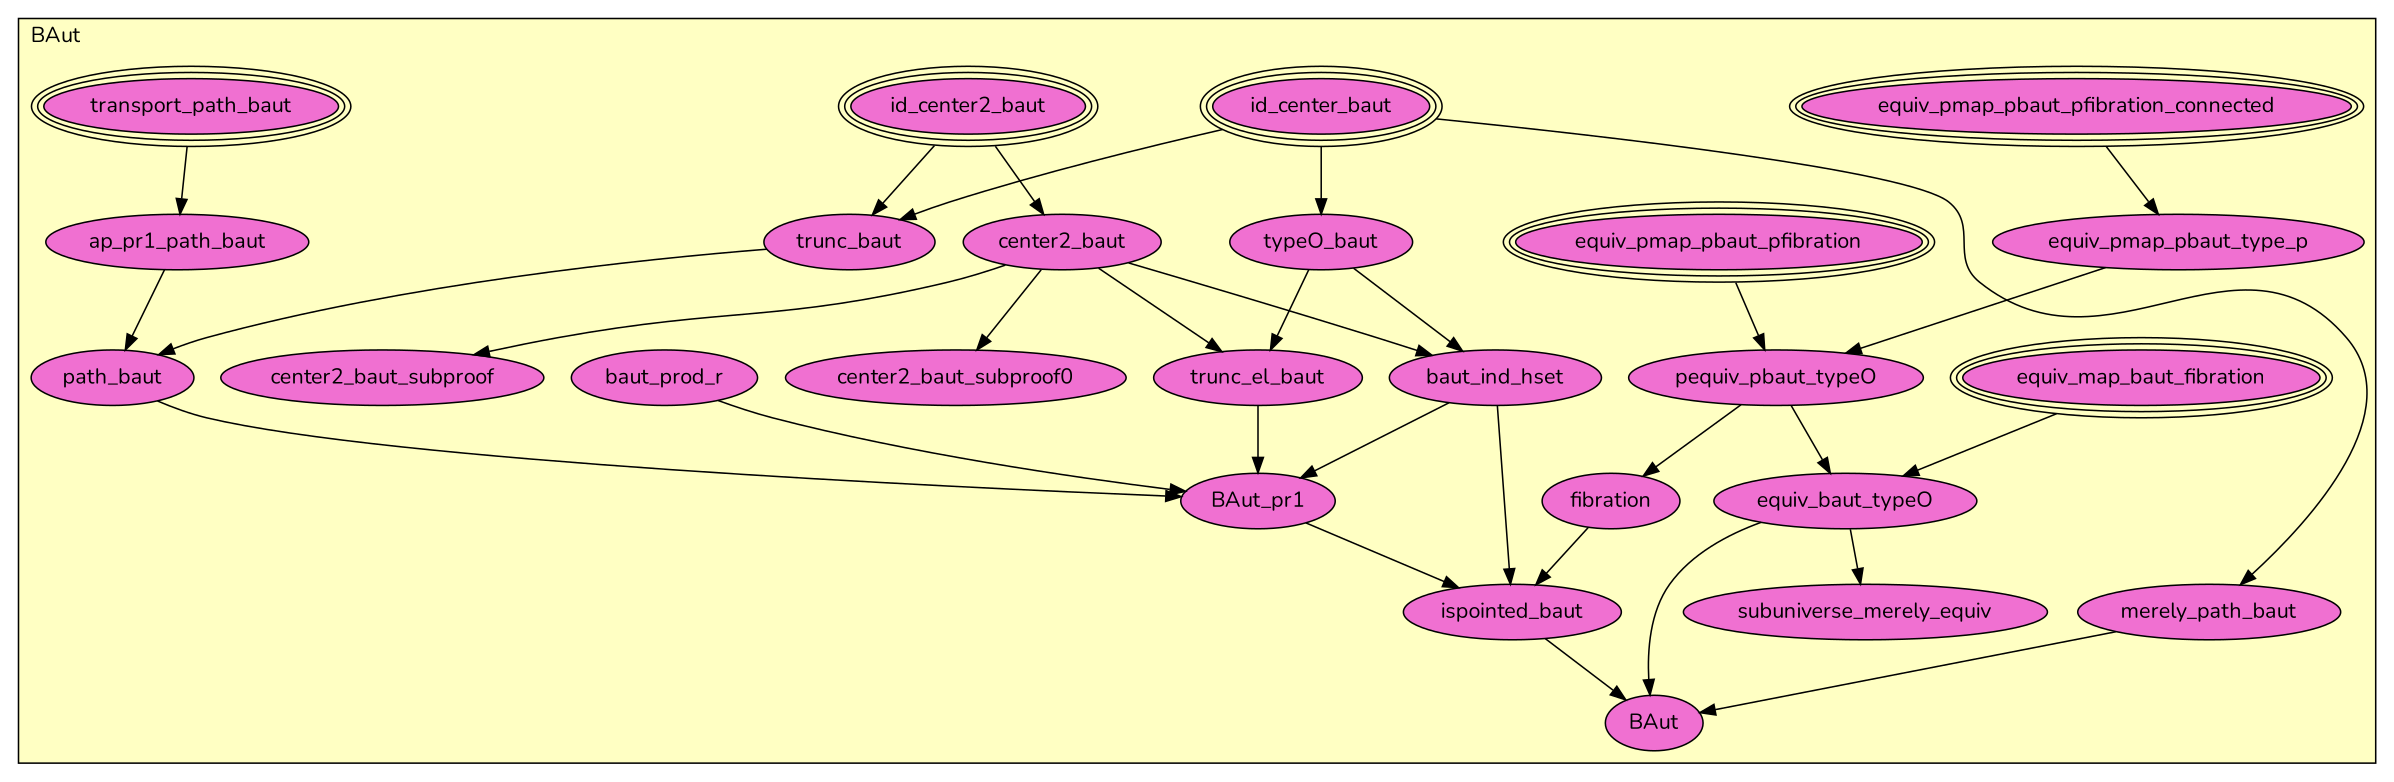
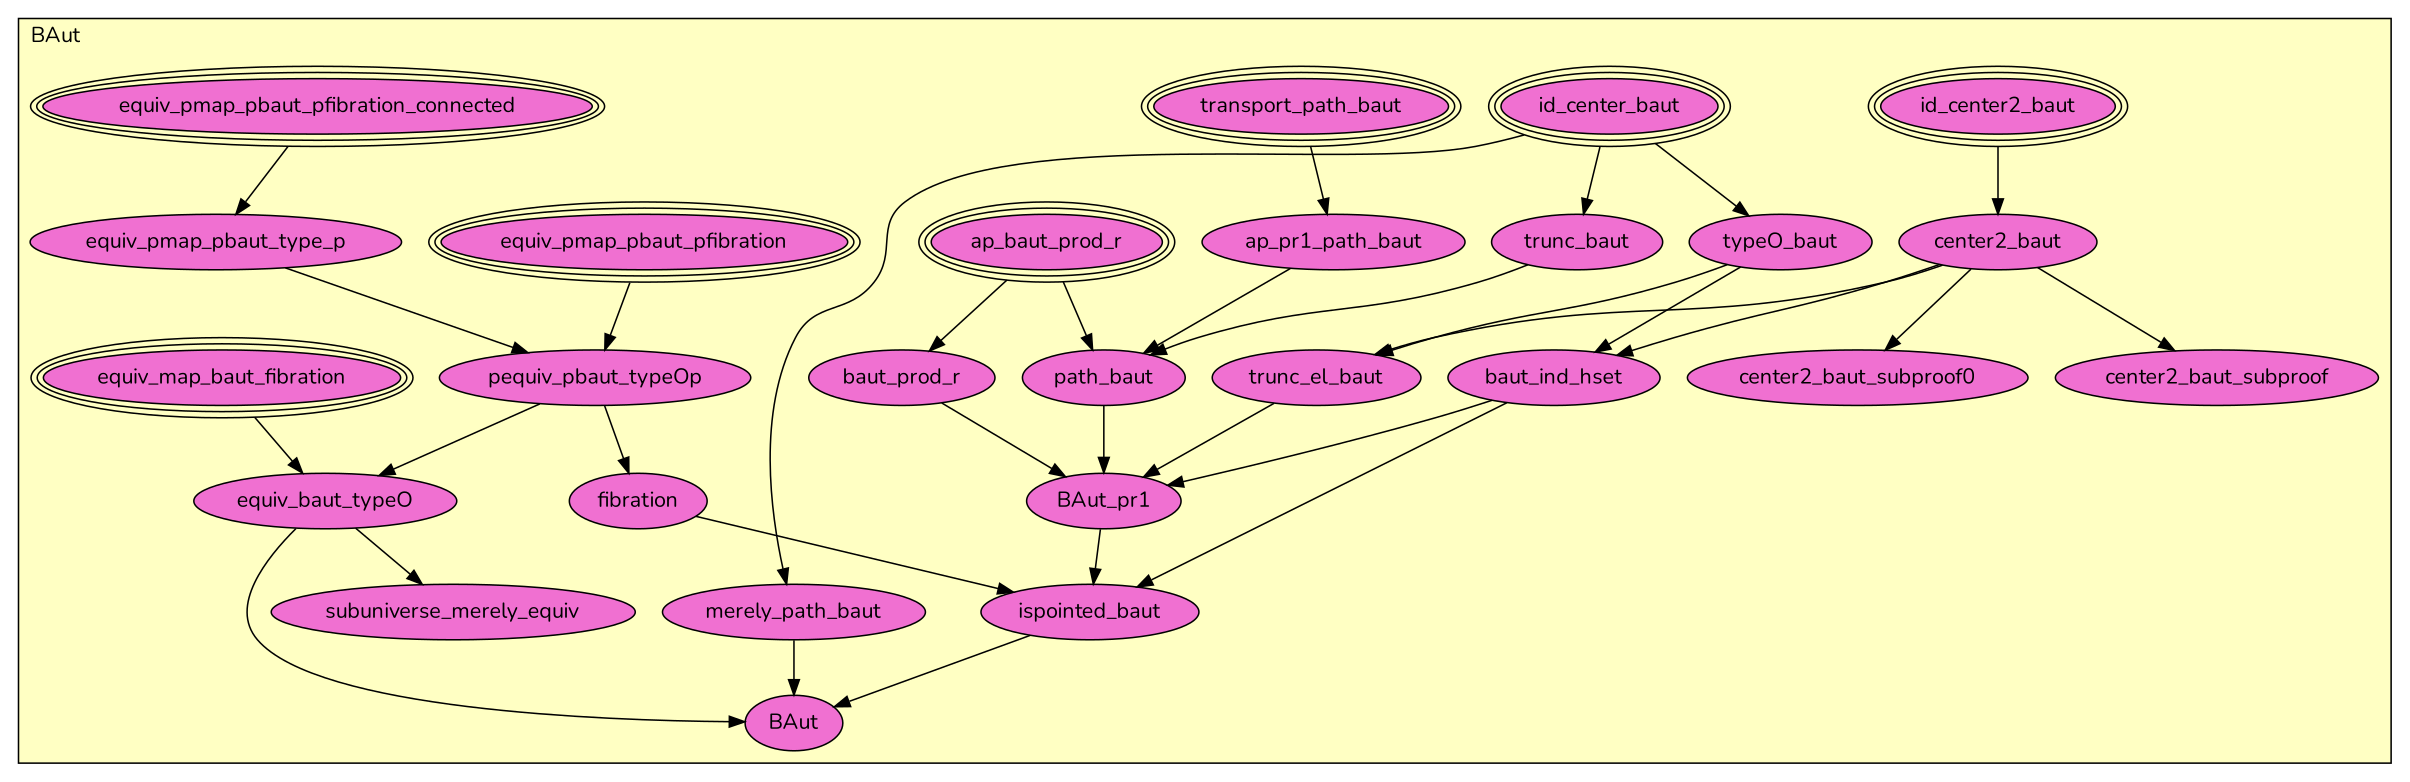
edge "id_center2_baut" -> "trunc_baut": removed
node "ap_baut_prod_r": added
node "pequiv_pbaut_typeO": label "pequiv_pbaut_typeO" -> "pequiv_pbaut_typeOp"
